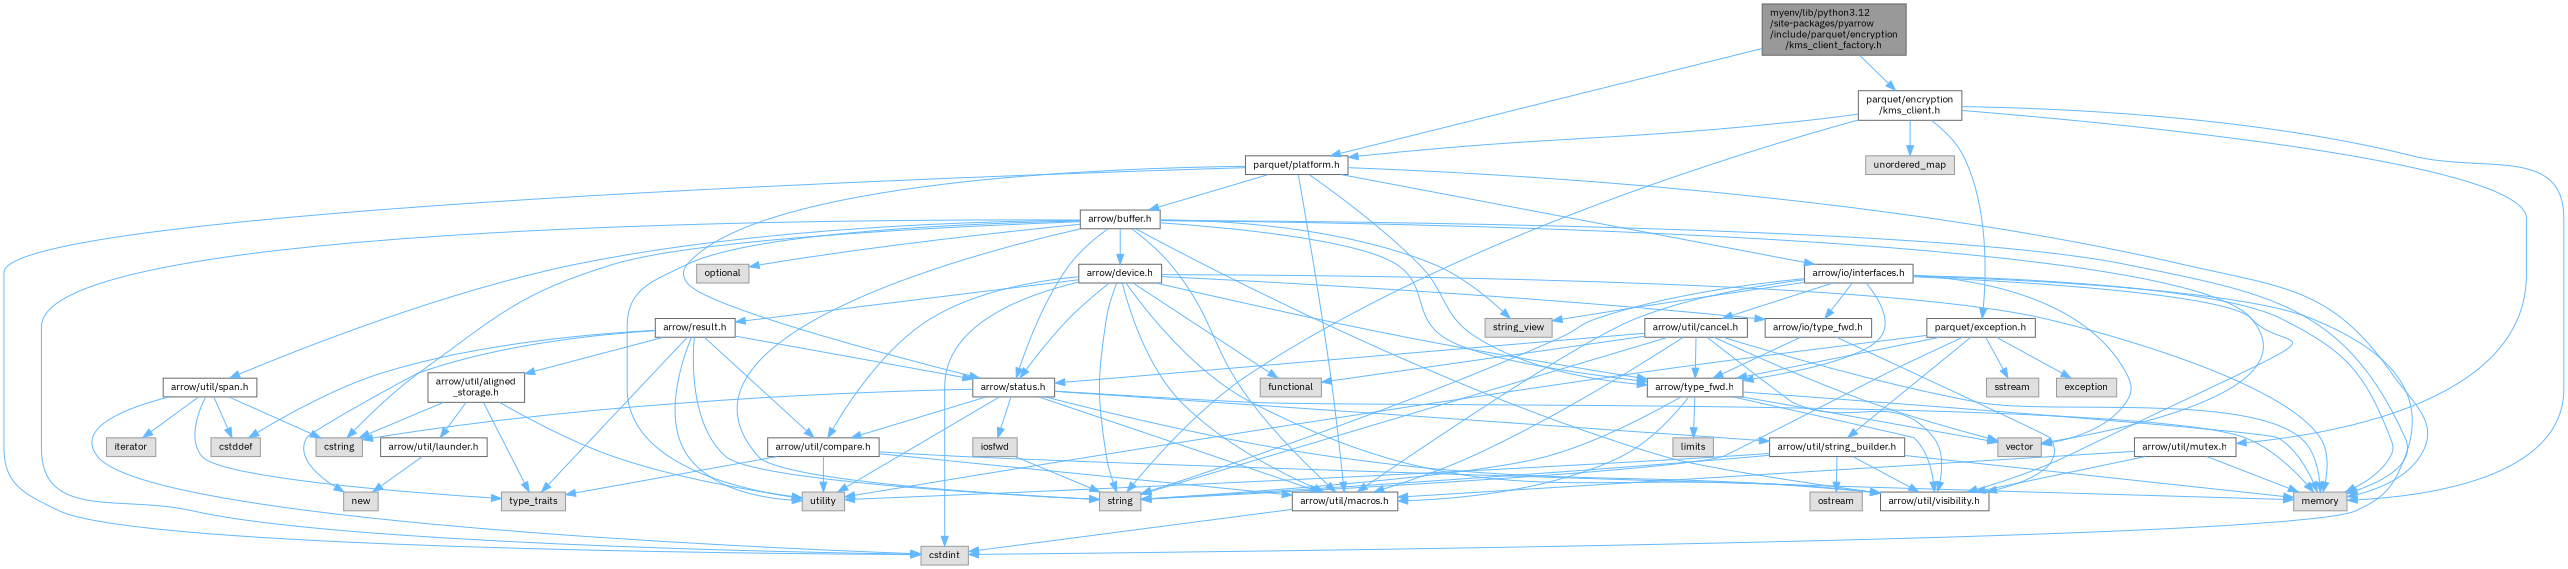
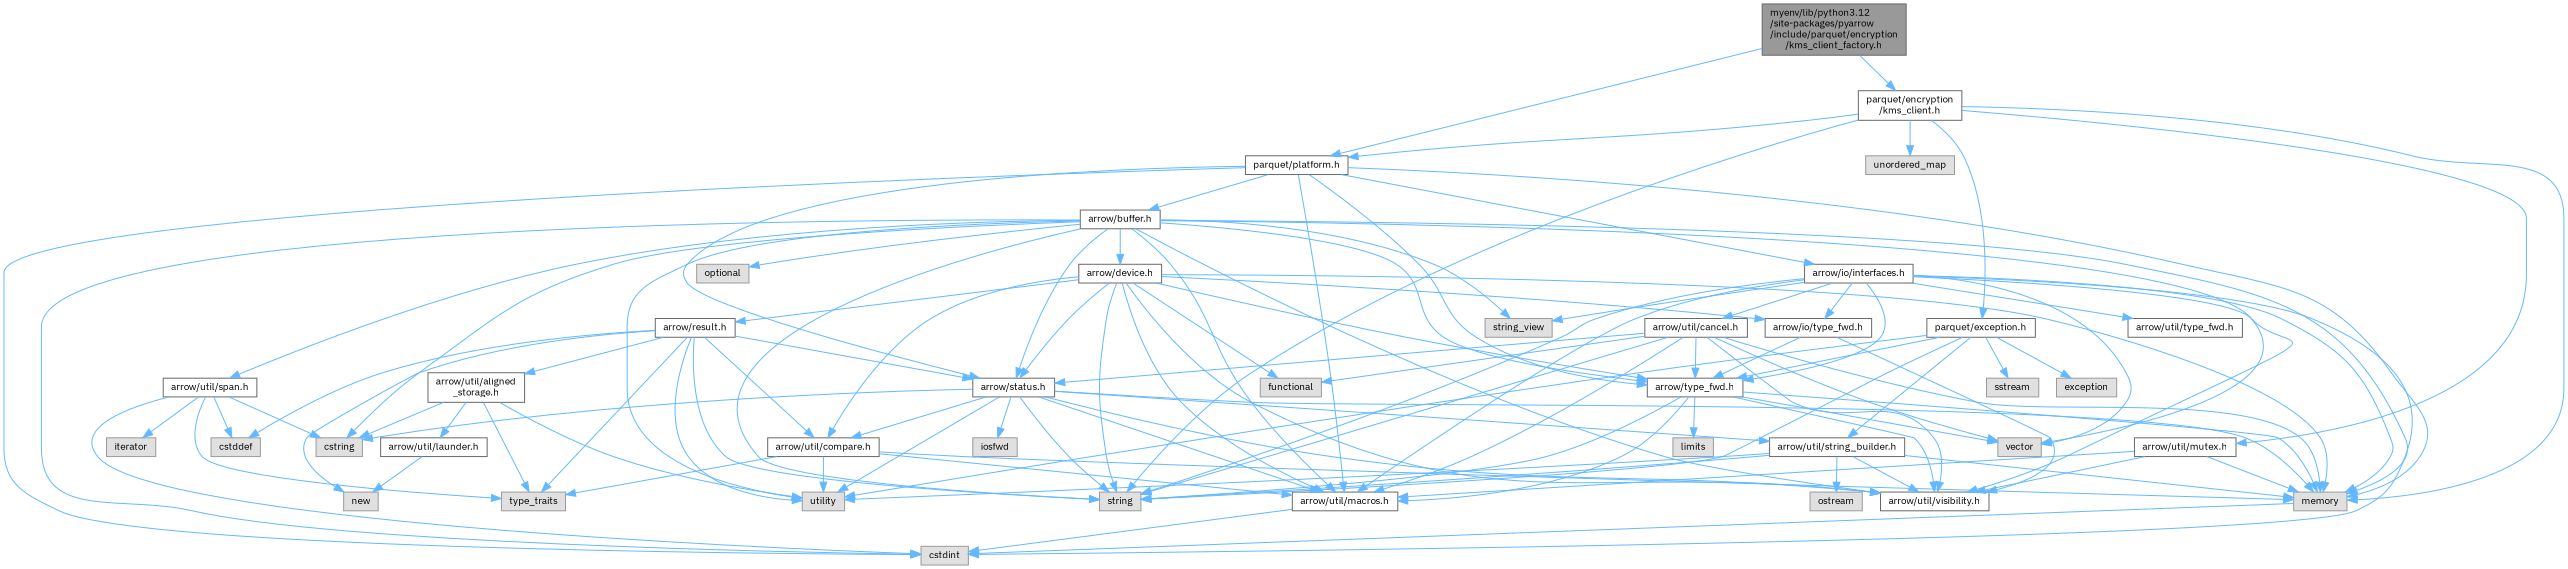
node "arrow/util/type_fwd.h": added
edge "arrow/device.h" -> "cstdint": now "memory" -> "cstdint"
edge "iosfwd" -> "string": now "arrow/status.h" -> "string"
